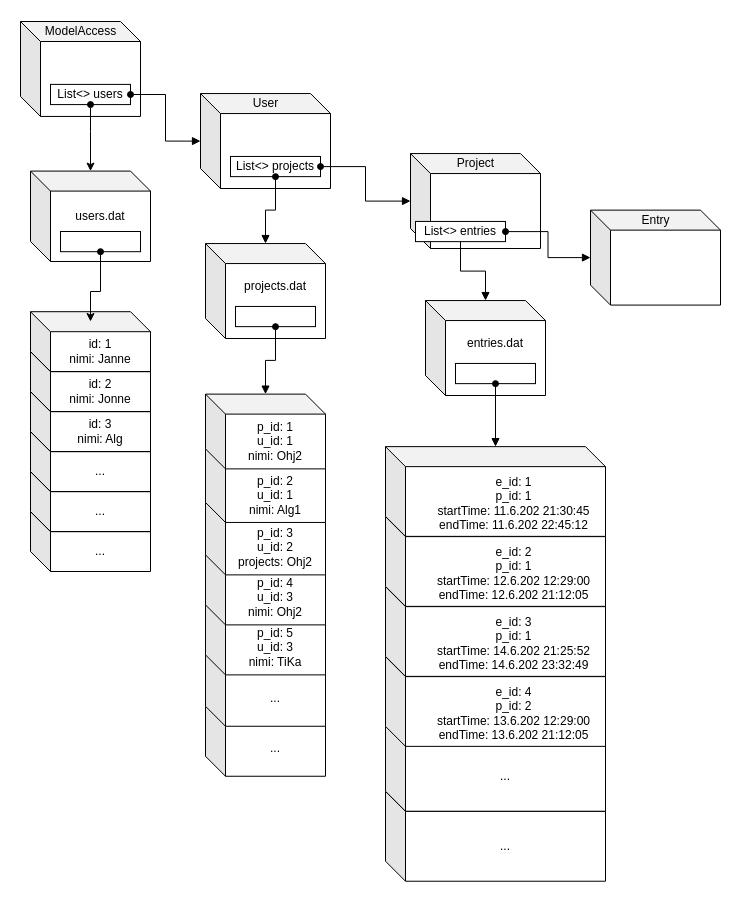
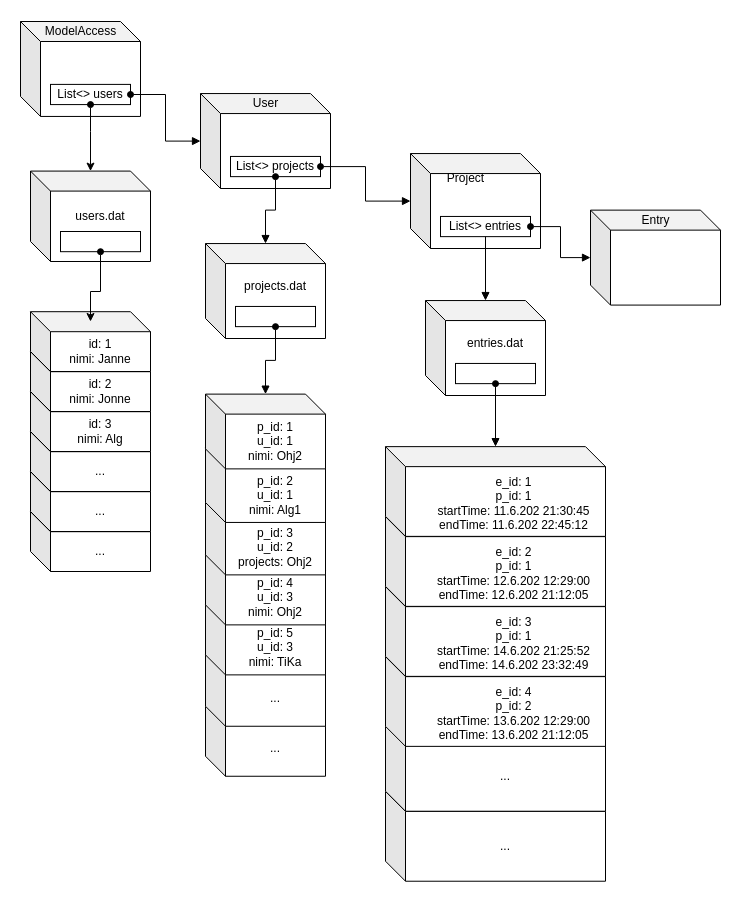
node "Project": moved (476, 164) -> (466, 179)
node "List<> entries": moved (461, 232) -> (486, 227)
